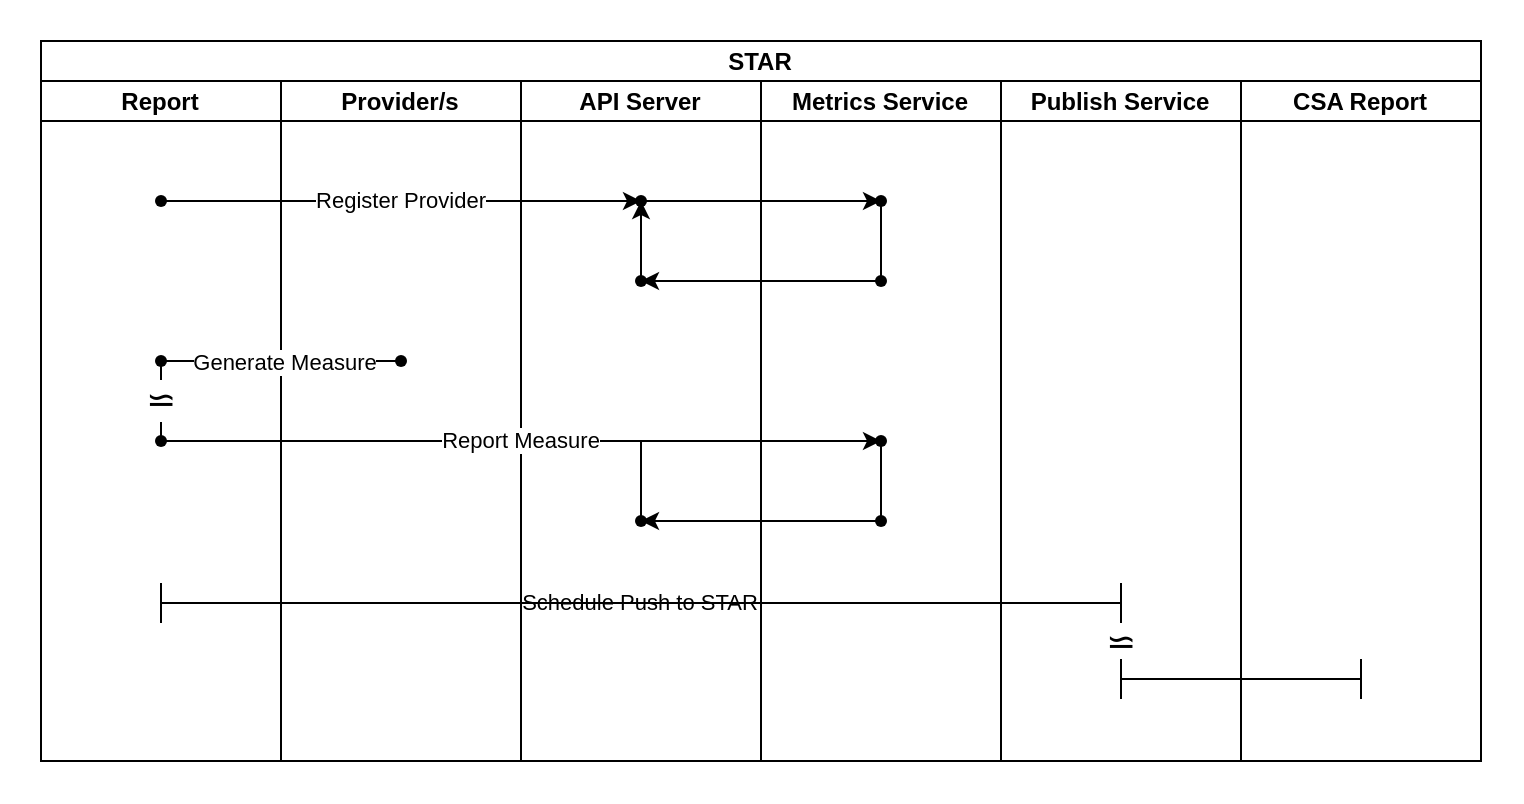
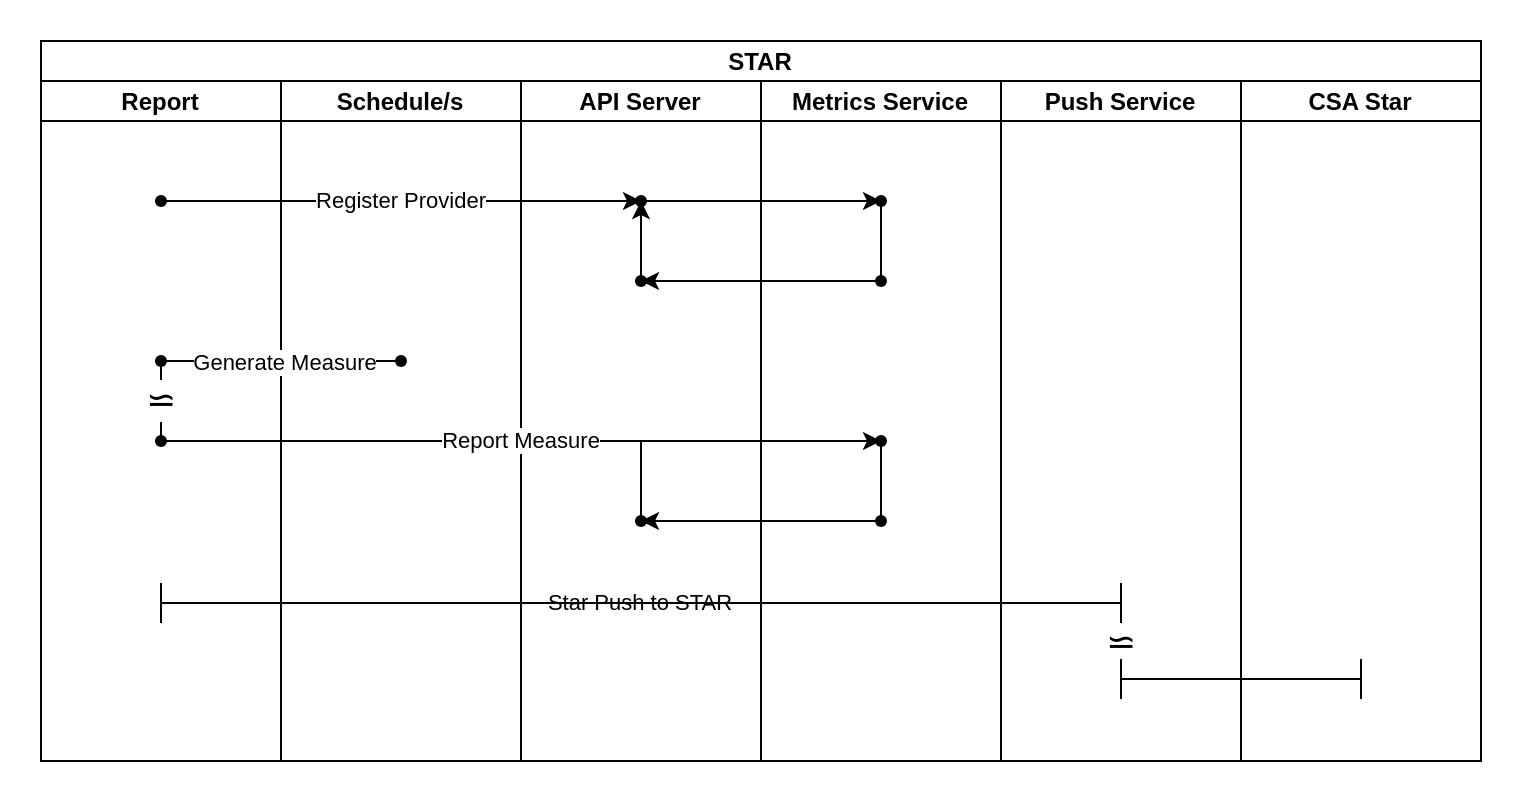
node "Provider/s": label "Provider/s" -> "Schedule/s"
node "Publish Service": label "Publish Service" -> "Push Service"
node "CSA Report": label "CSA Report" -> "CSA Star"
node "Schedule Push to STAR": label "Schedule Push to STAR" -> "Star Push to STAR"
